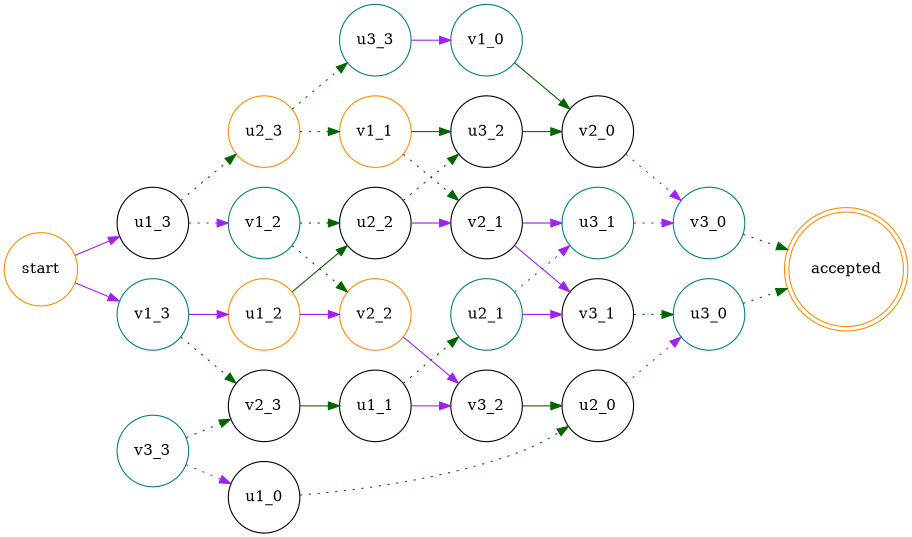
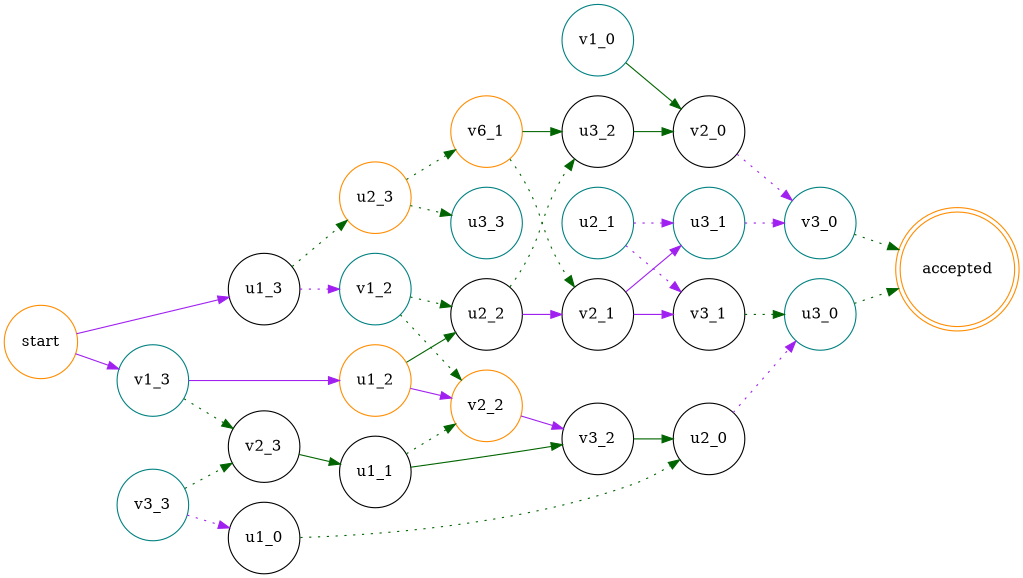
edge "u3_3" -> "v1_0": removed
node "v1_1": label "v1_1" -> "v6_1"
edge "u2_1" -> "v3_1": style solid -> dotted
edge "u1_1" -> "u2_1": now "u1_1" -> "v2_2"
edge "u1_1" -> "v3_2": color purple -> darkgreen
